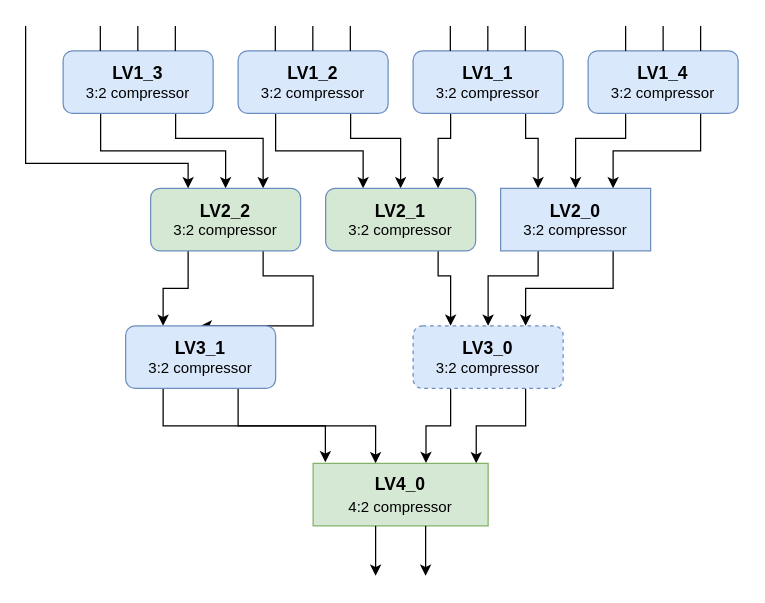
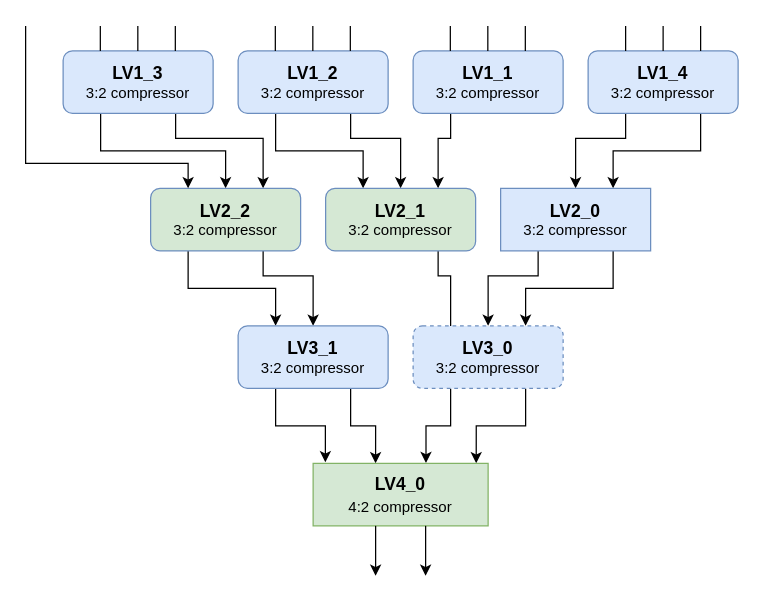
edge "LV1_1 3:2 compressor" -> "LV2_0 3:2 compressor": removed
edge "LV2_1 3:2 compressor" -> "LV3_0 3:2 compressor": arrowhead classic -> none
node "LV3_1 3:2 compressor": moved (201, 357) -> (313, 357)
